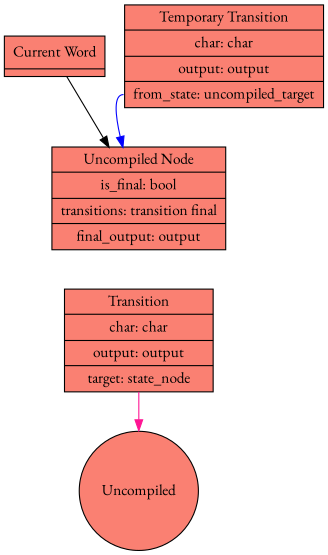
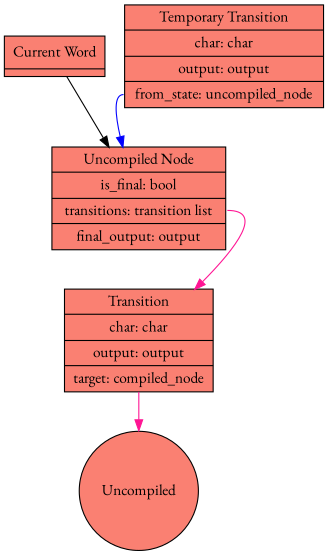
node "Temporary Transition": text "from_state: uncompiled_target" -> "from_state: uncompiled_node"
node "Uncompiled Node": text "transitions: transition final" -> "transitions: transition list"
edge "Uncompiled Node" -> "Transition": added
node "Transition": text "target: state_node" -> "target: compiled_node"
